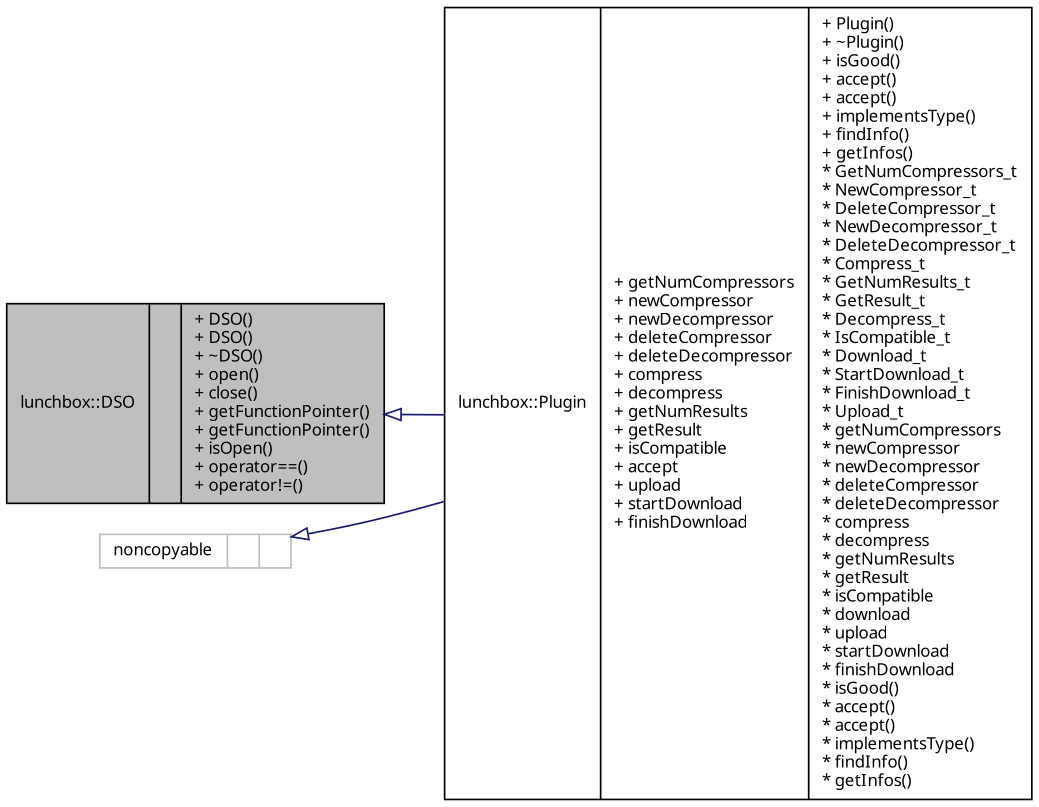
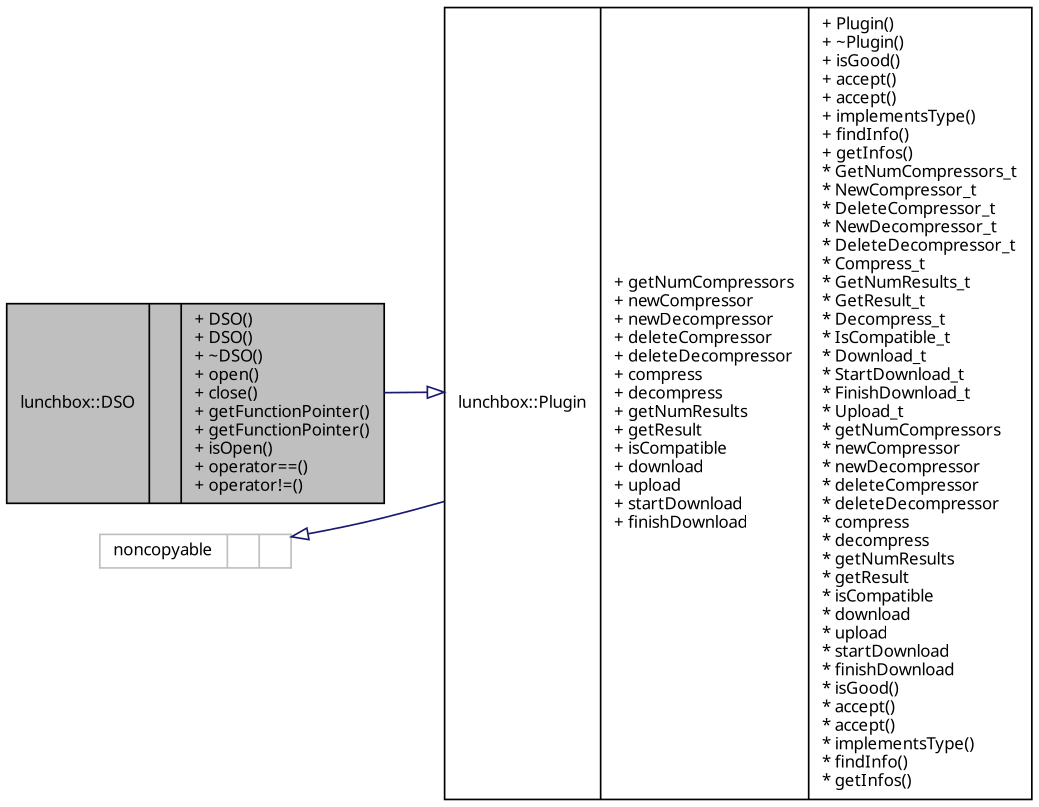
edge "lunchbox::Plugin" -> "lunchbox::DSO": reversed
node "lunchbox::Plugin": text "+ accept" -> "+ download"
